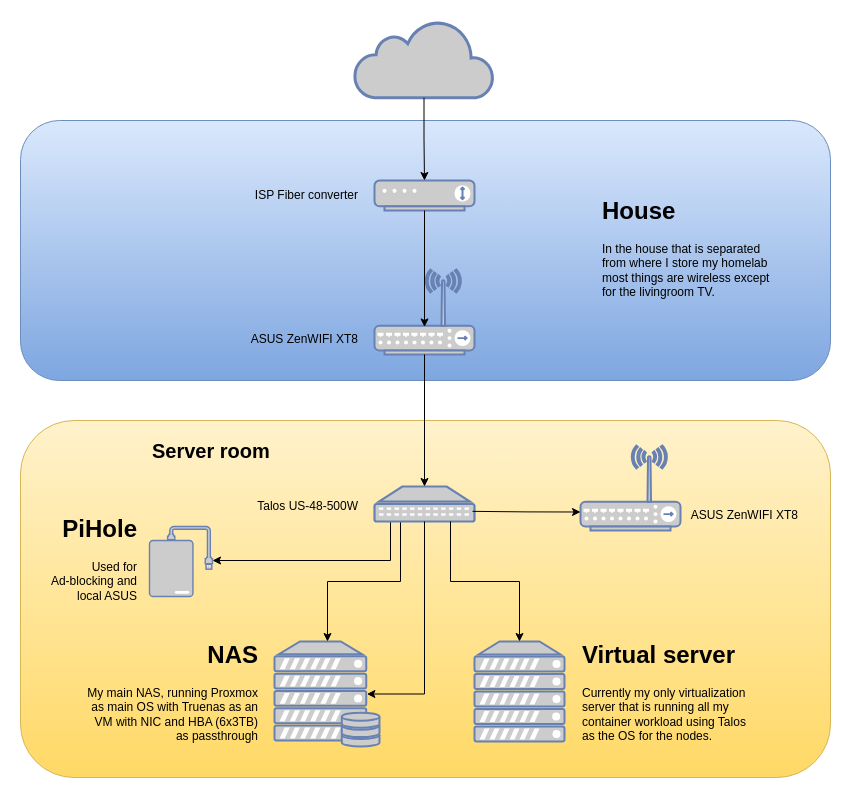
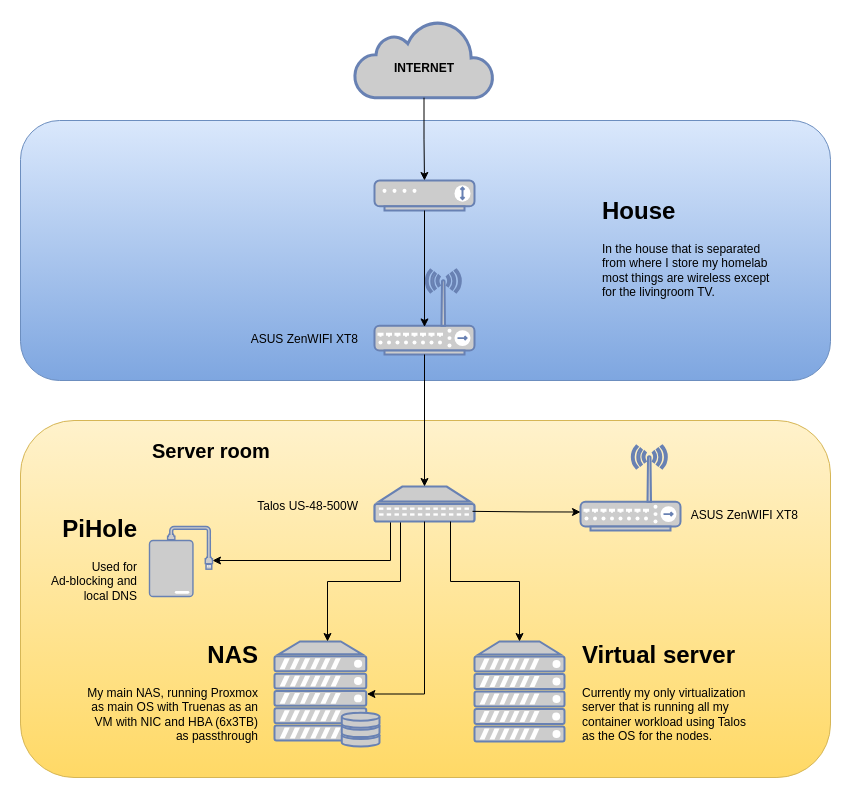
node "INTERNET": added
node "ISP Fiber converter": removed
node "PiHole Used for Ad-blocking and local ASUS": label "PiHole Used for Ad-blocking and local ASUS" -> "PiHole Used for Ad-blocking and local DNS"
